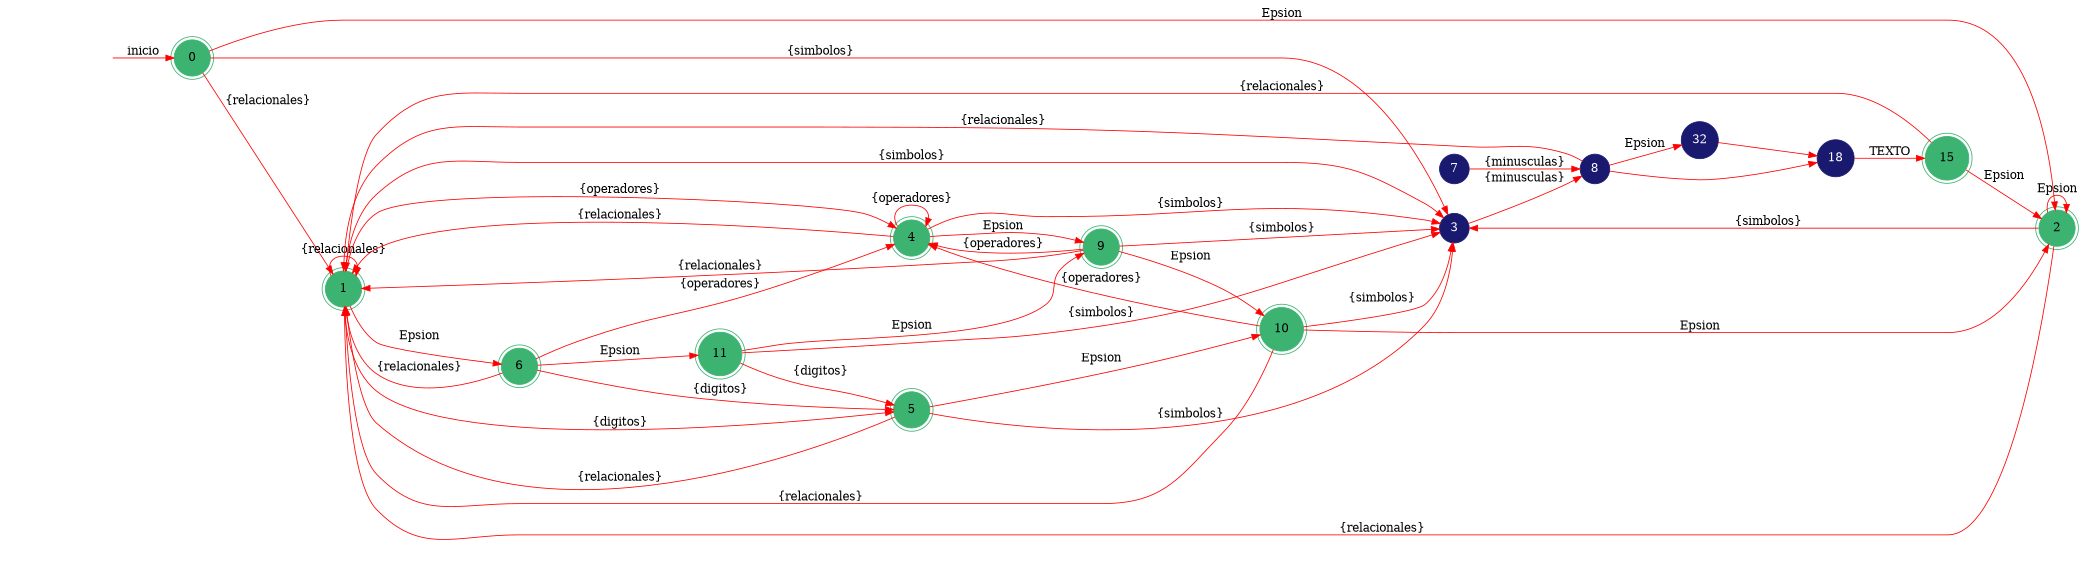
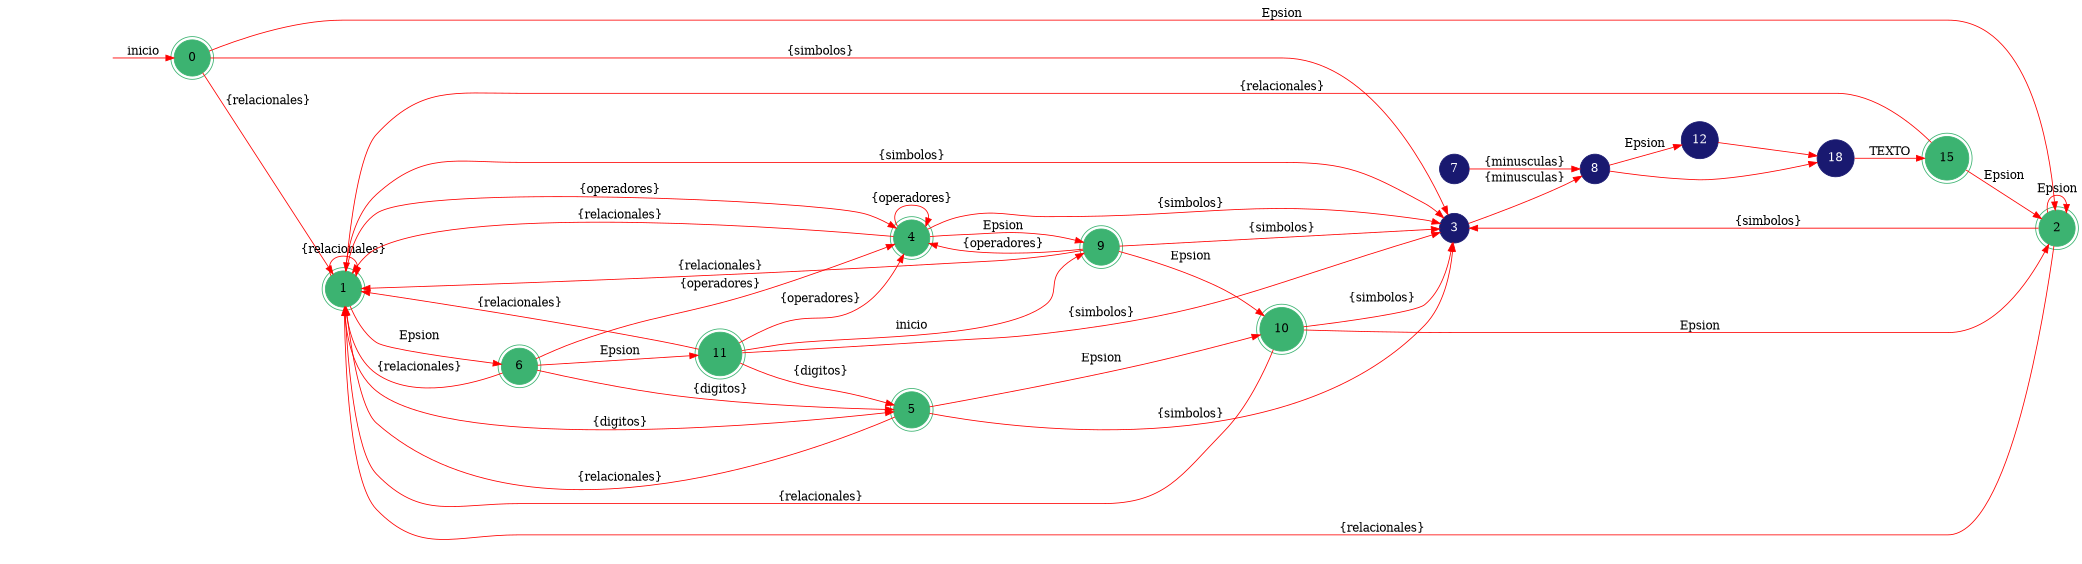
edge "8" -> "1": now "11" -> "1"
node "32": label "32" -> "12"
edge "10" -> "4": now "11" -> "4"
edge "11" -> "9": label "Epsion" -> "inicio"
